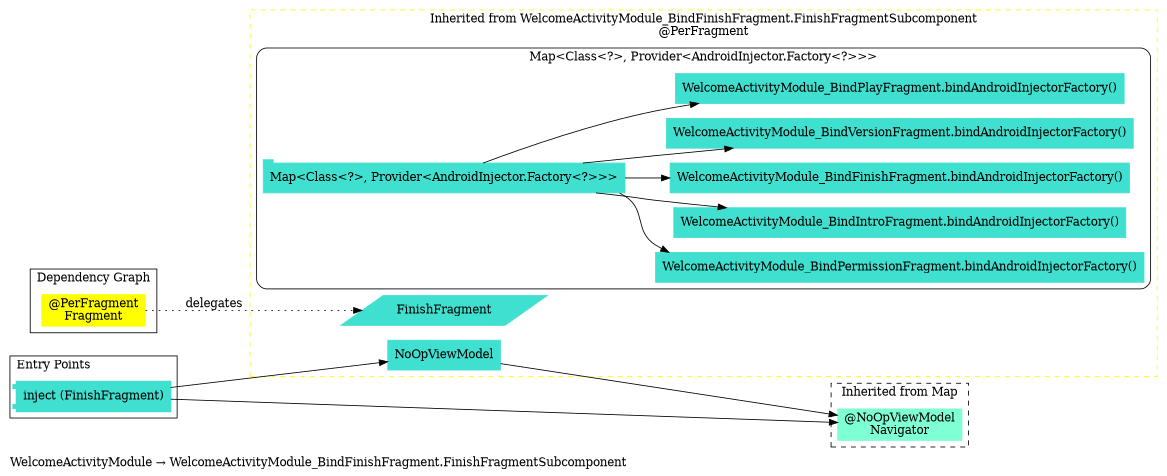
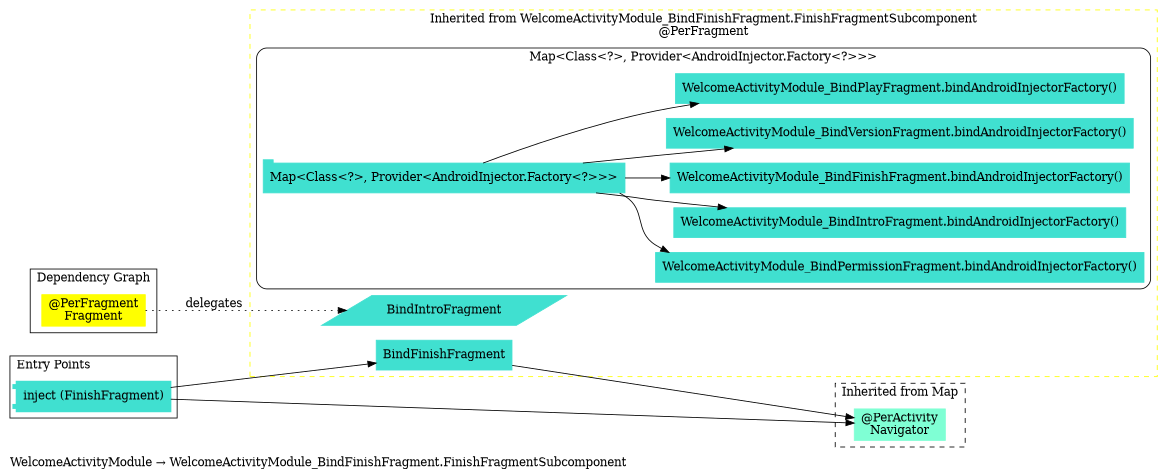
node "FinishFragment": label "FinishFragment" -> "BindIntroFragment"
node "NoOpViewModel": label "NoOpViewModel" -> "BindFinishFragment"
node "@NoOpViewModel Navigator": label "@NoOpViewModel Navigator" -> "@PerActivity Navigator"
